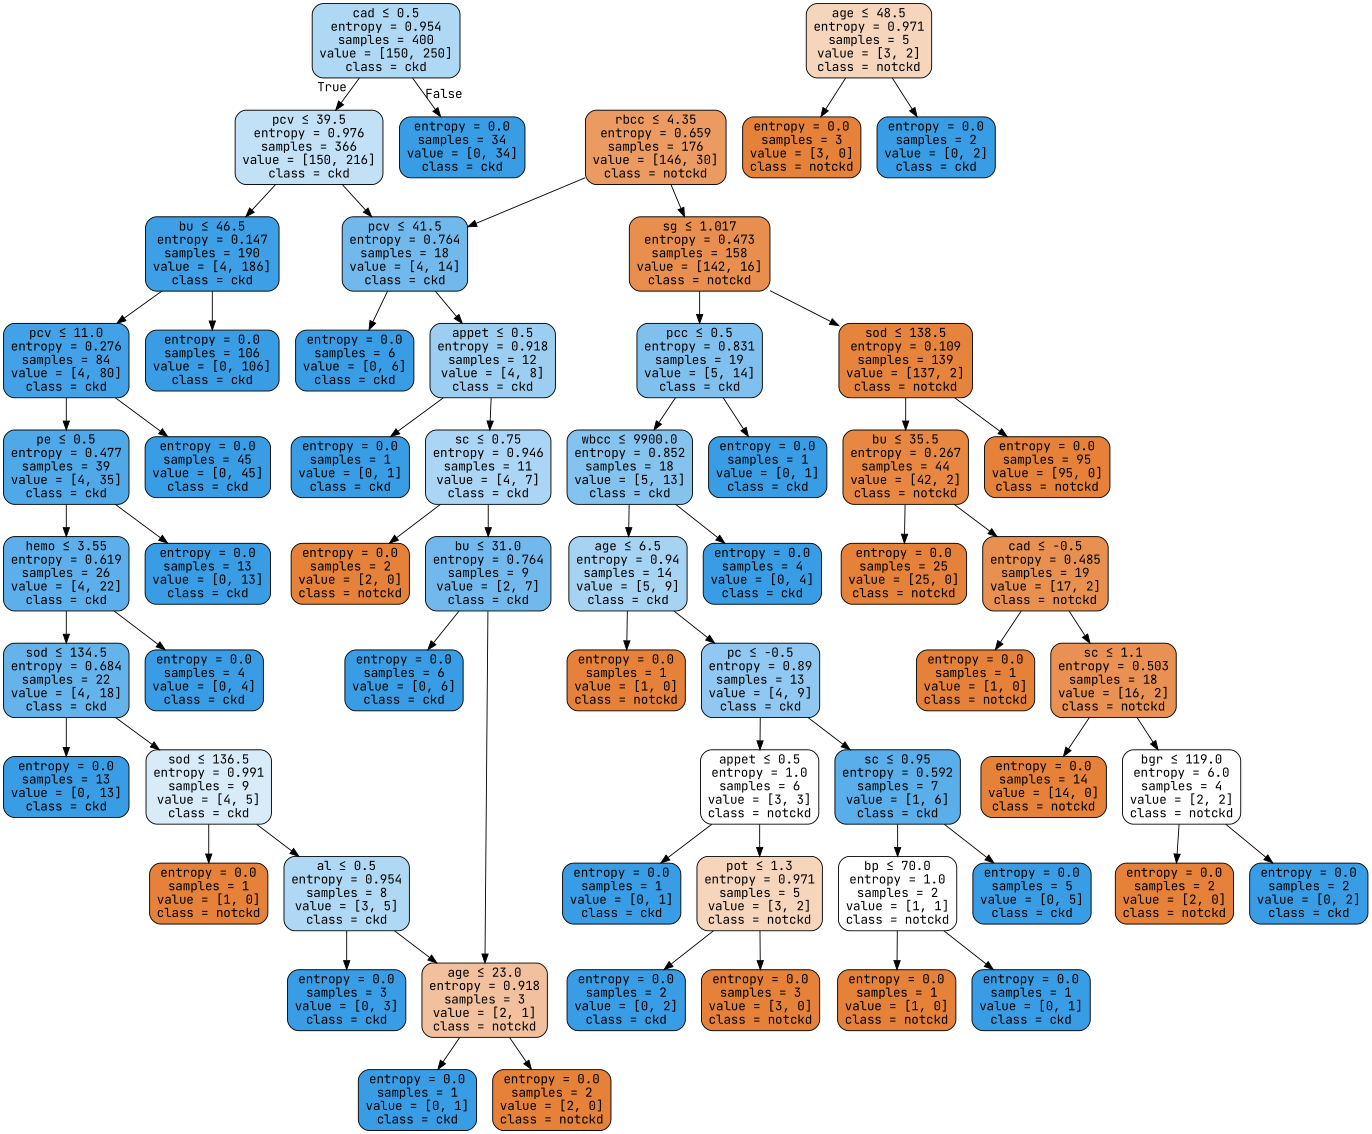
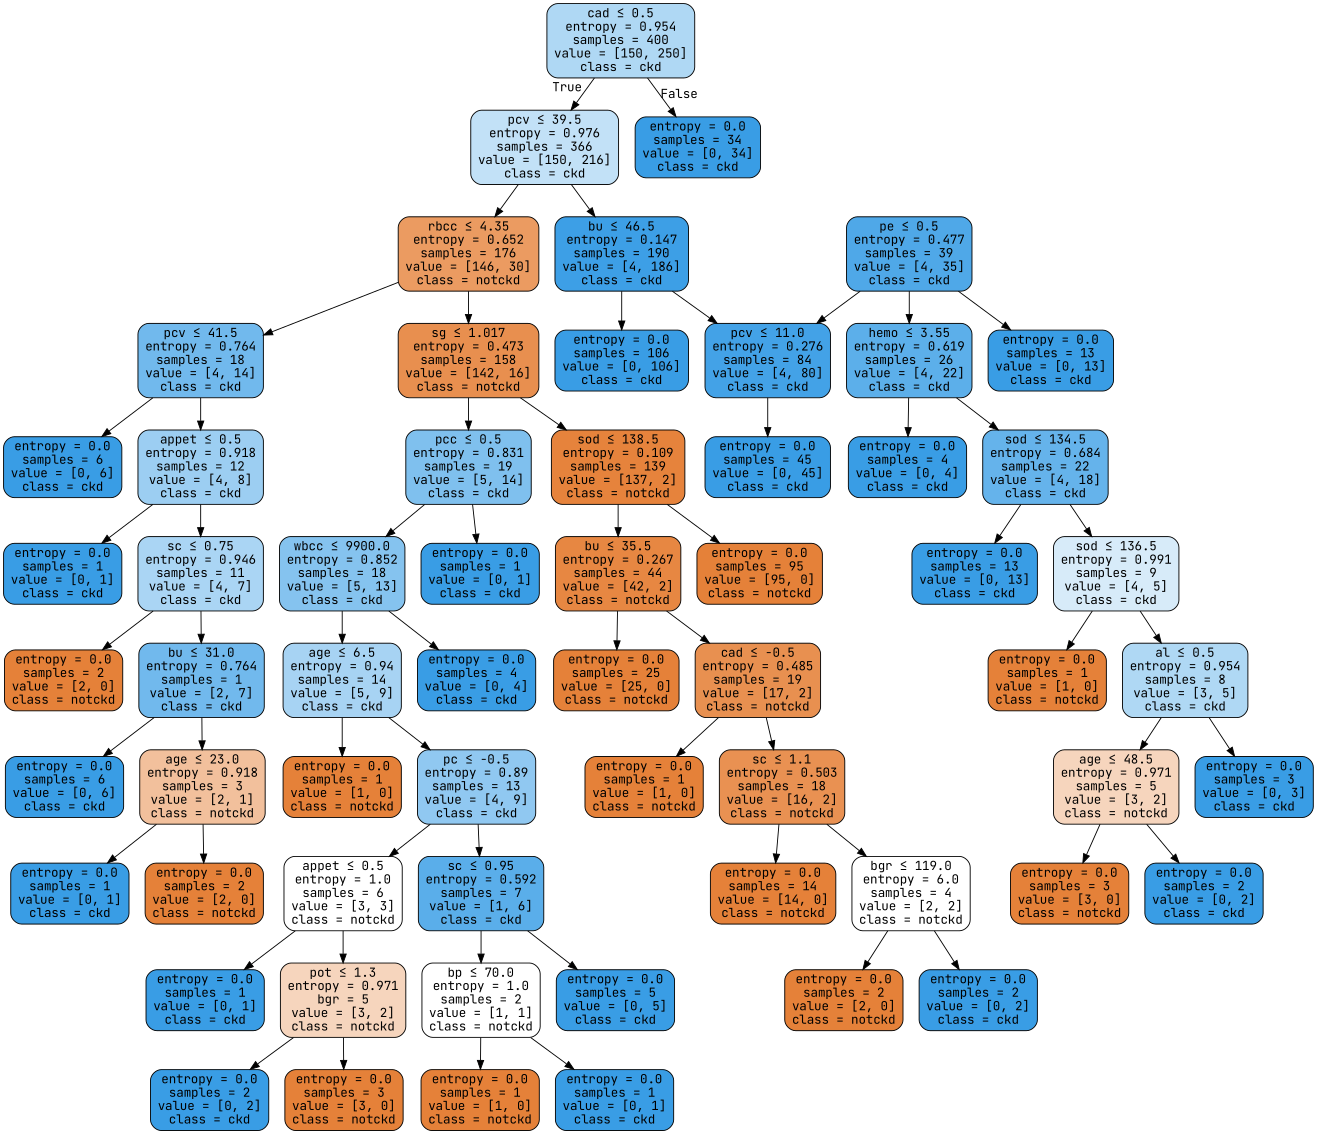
node "rbcc ≤ 4.35": text "entropy = 0.659" -> "entropy = 0.652"
edge "pcv ≤ 39.5" -> "pcv ≤ 41.5": now "pcv ≤ 39.5" -> "rbcc ≤ 4.35"
edge "pcv ≤ 11.0" -> "pe ≤ 0.5": reversed
node "bu ≤ 31.0": text "samples = 9" -> "samples = 1"
node "pot ≤ 1.3": text "samples = 5" -> "bgr = 5"
edge "al ≤ 0.5" -> "age ≤ 23.0": now "al ≤ 0.5" -> "age ≤ 48.5"
